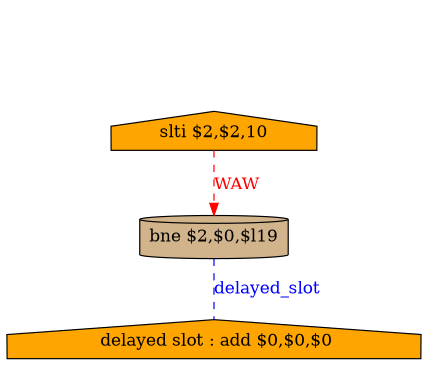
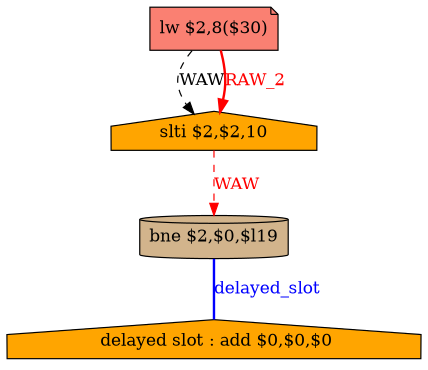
node "lw $2,8($30)": added
edge "bne $2,$0,$l19" -- "delayed slot : add $0,$0,$0": style dashed -> bold
